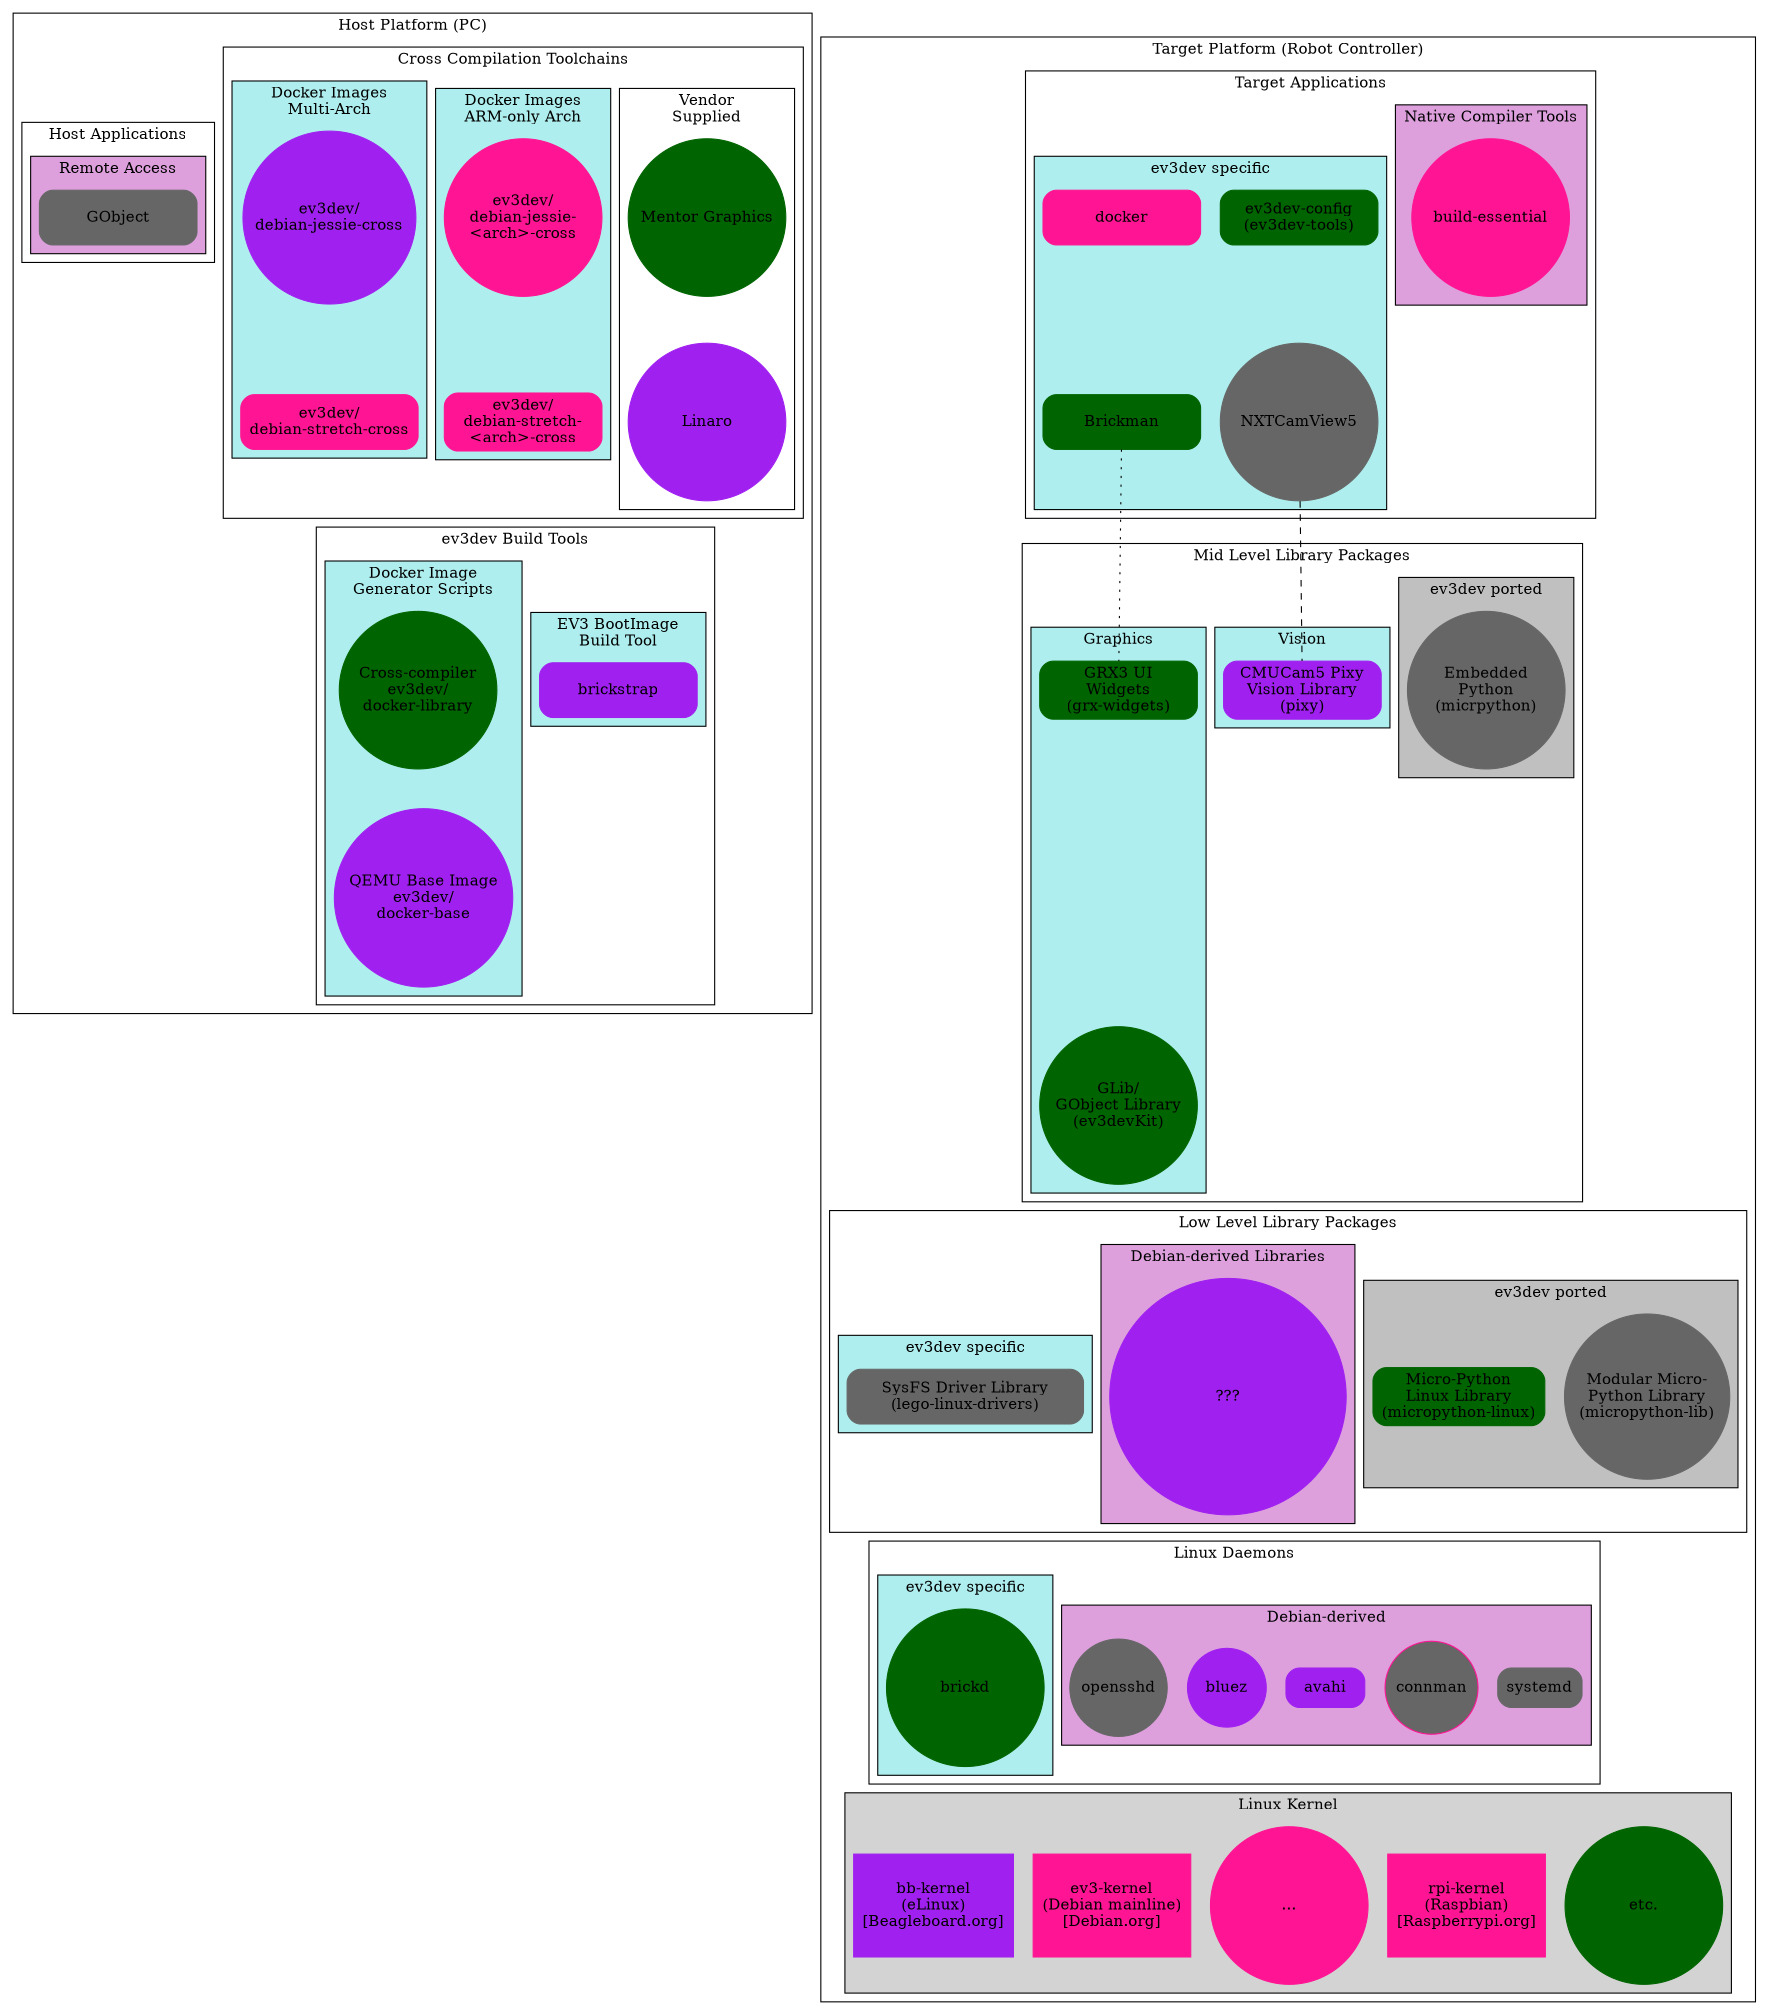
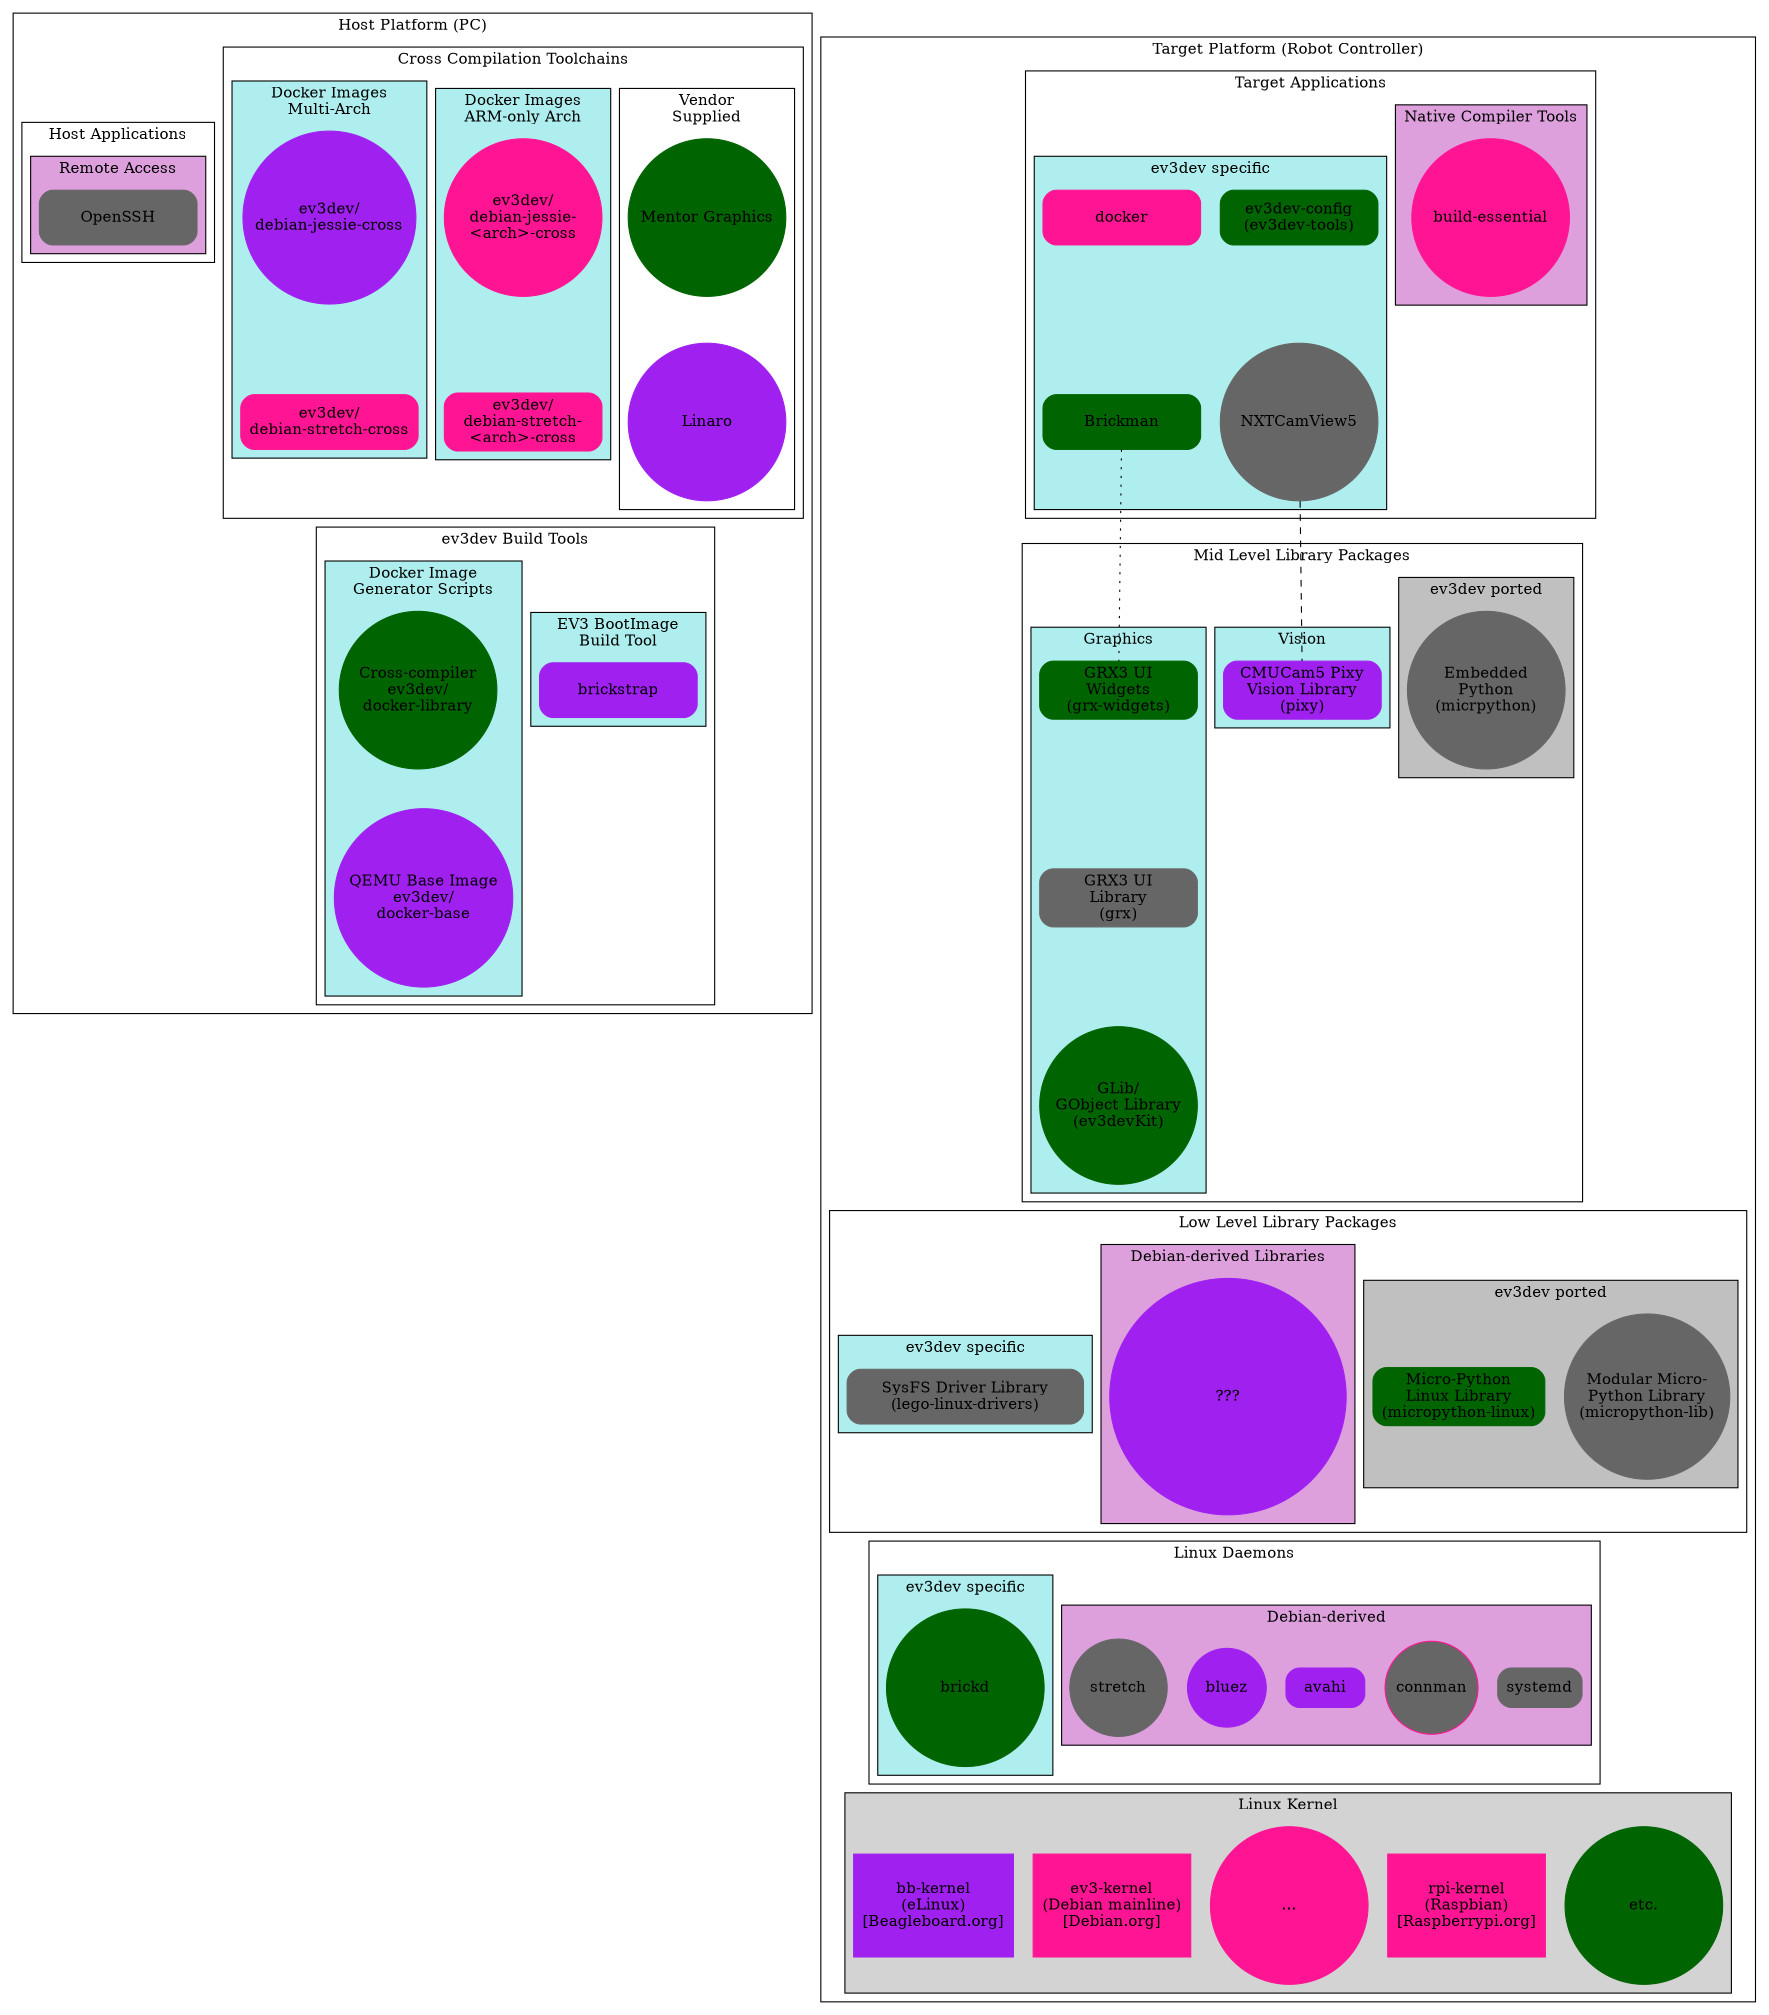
node "GObject": label "GObject" -> "OpenSSH"
node "GRX3 UI Library (grx)": added
node "opensshd": label "opensshd" -> "stretch"
